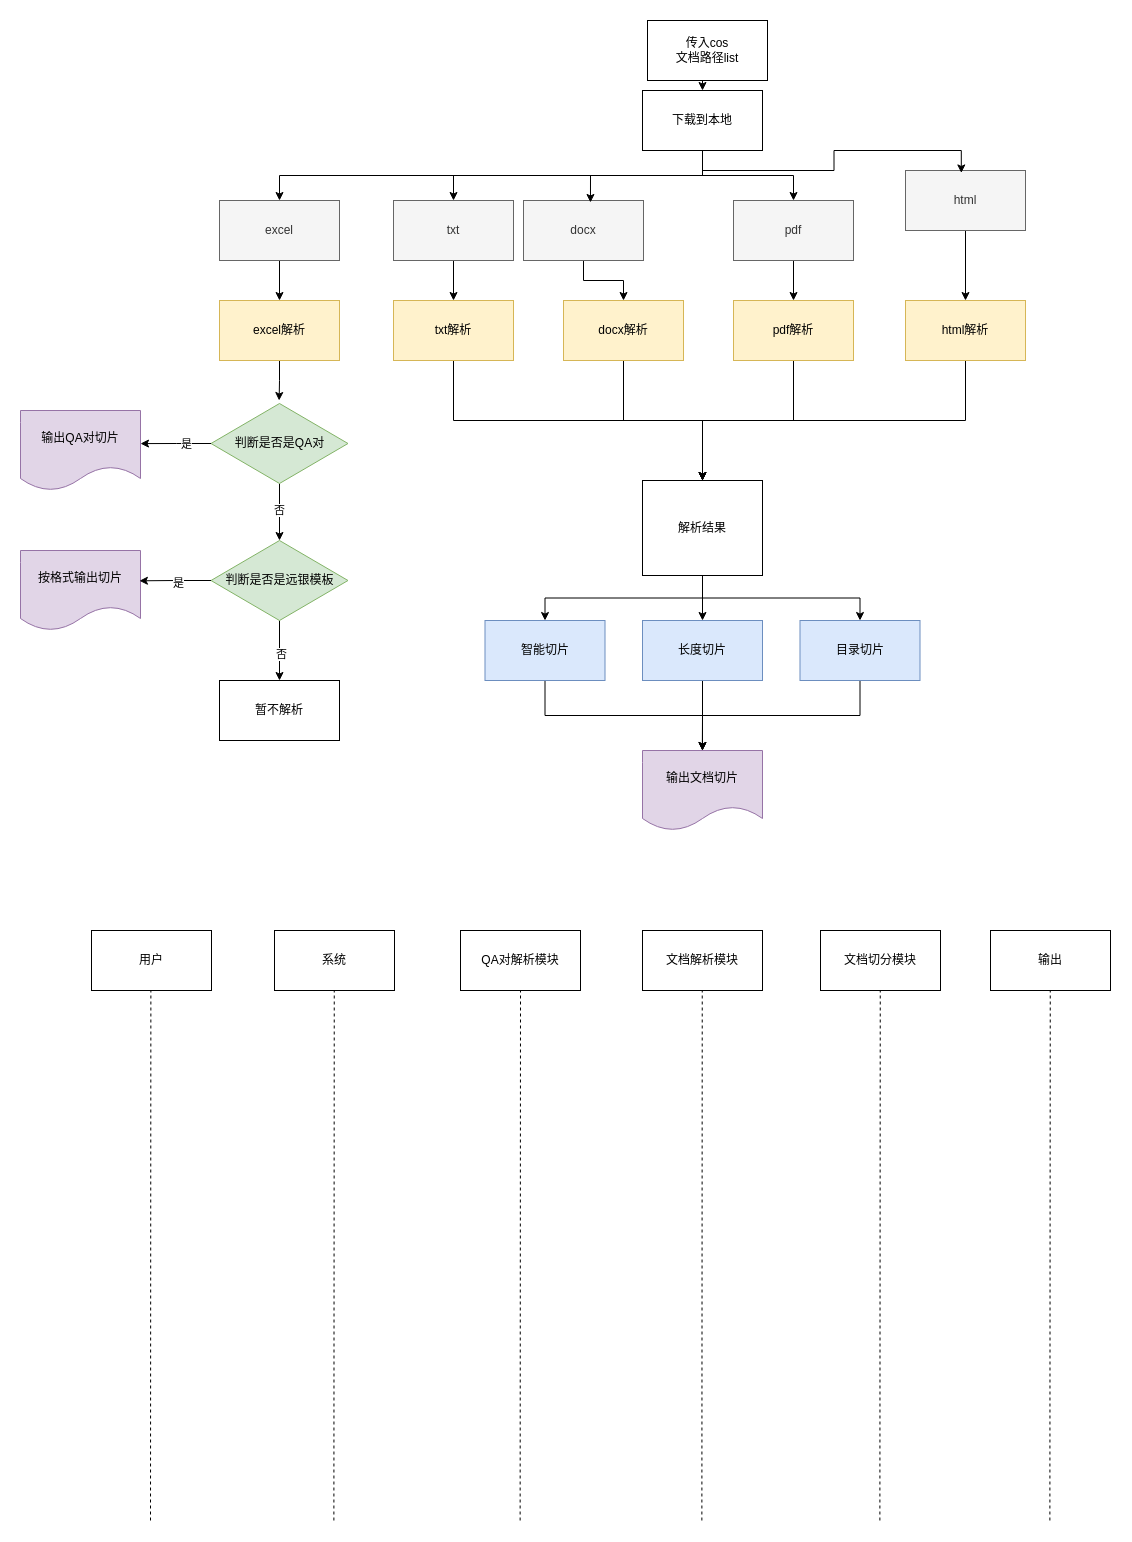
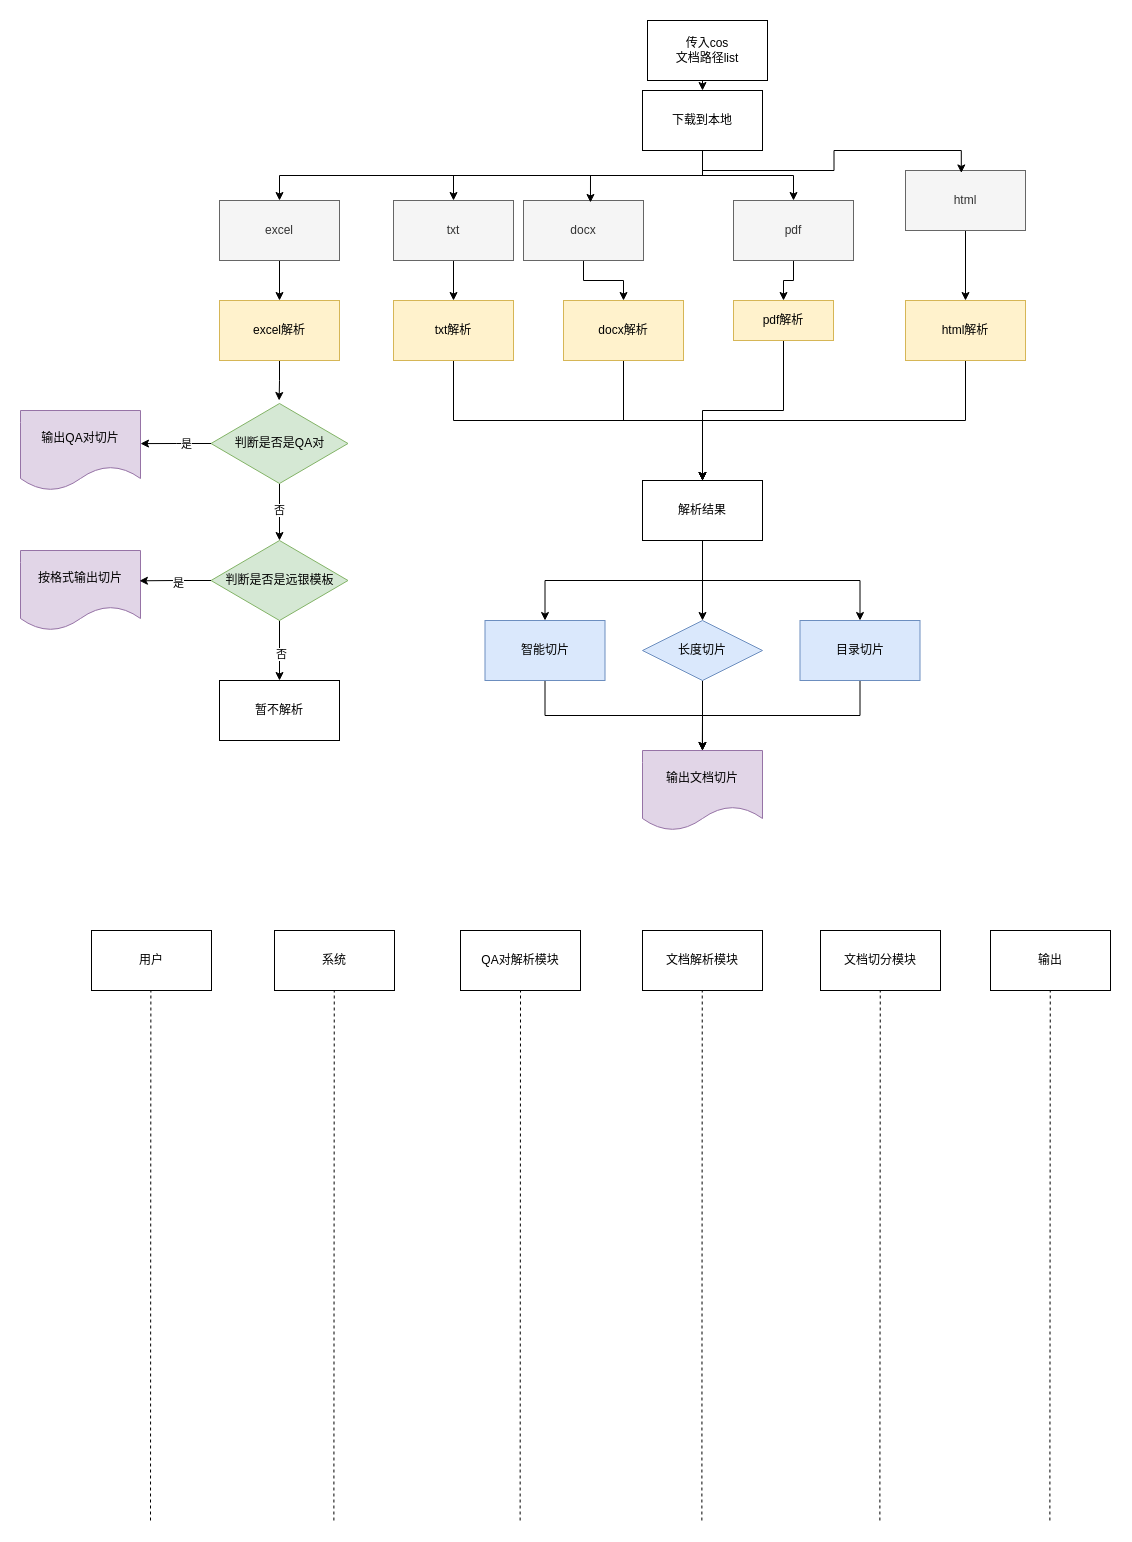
node "pdf解析": size 120x60 -> 100x40
node "解析结果": size 120x95 -> 120x60
node "长度切片": shape rectangle -> diamond
